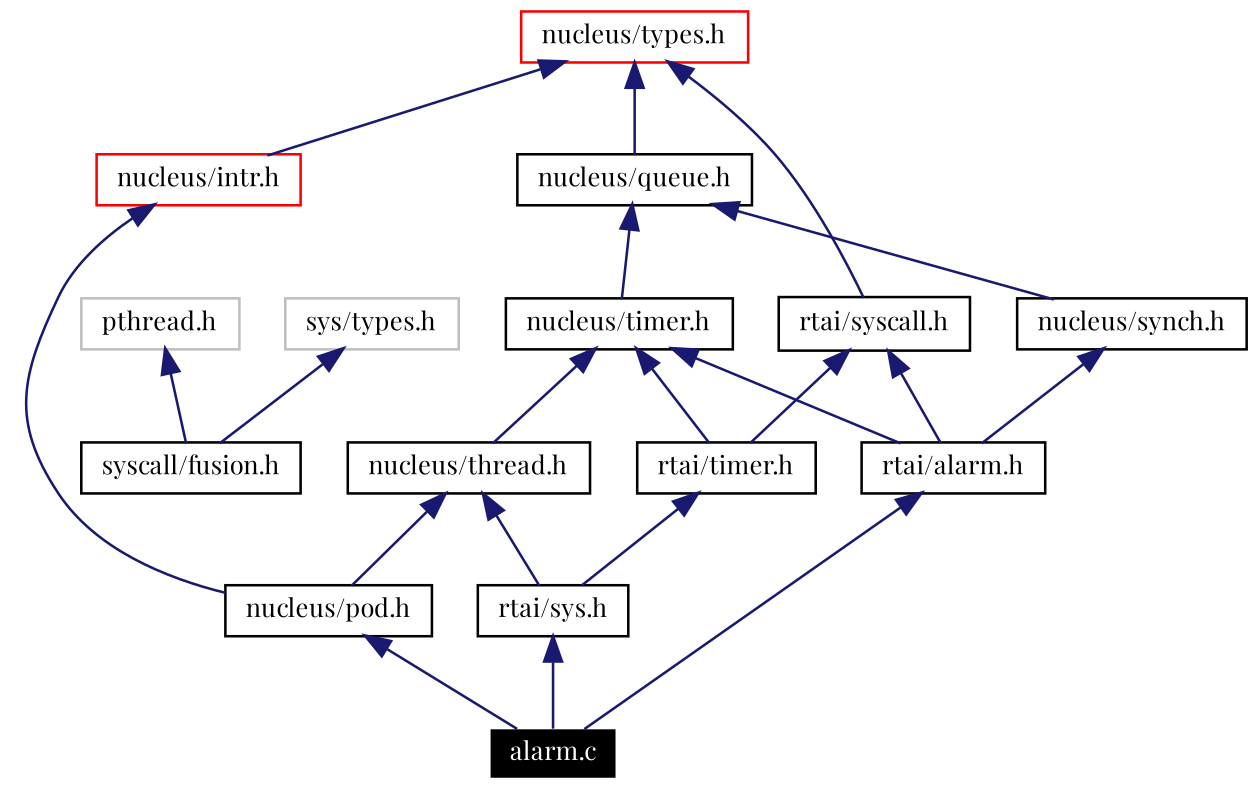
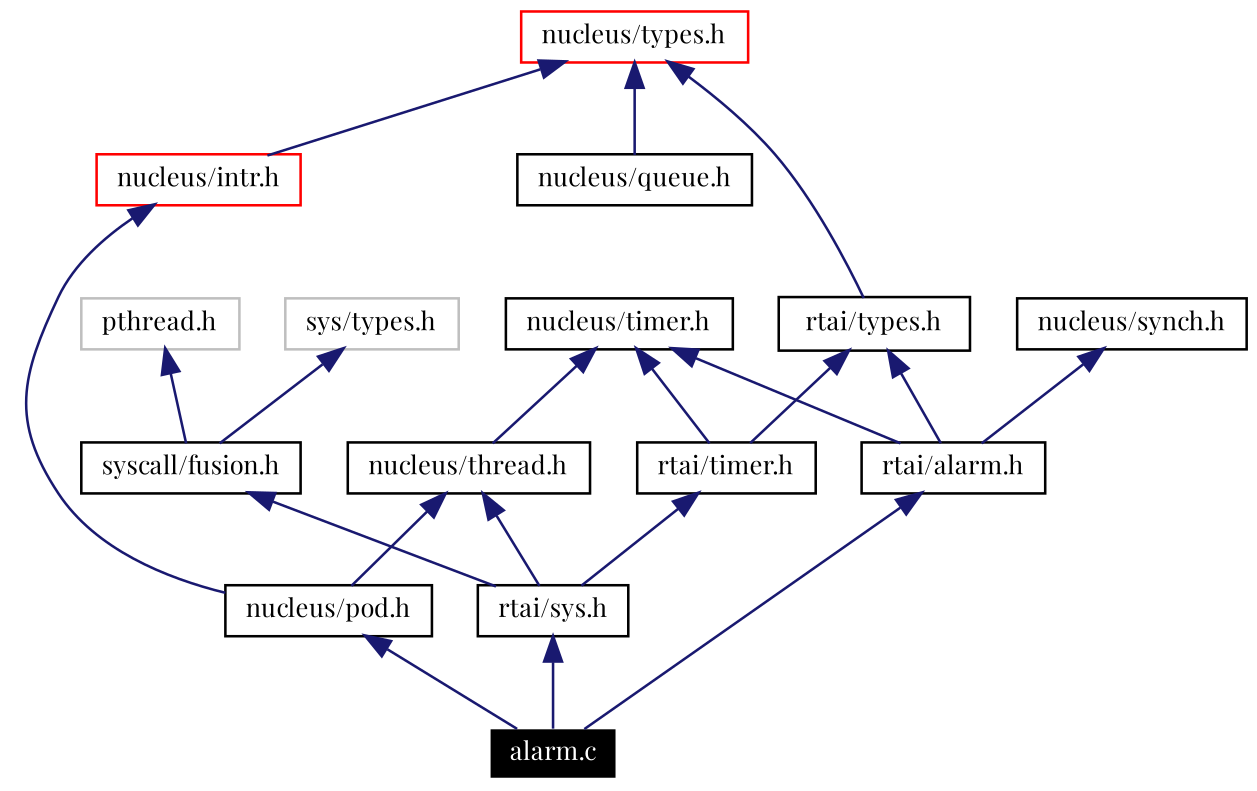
edge "nucleus/synch.h" -> "nucleus/queue.h": removed
edge "nucleus/timer.h" -> "nucleus/queue.h": removed
node "rtai/syscall.h": label "rtai/syscall.h" -> "rtai/types.h"
edge "rtai/sys.h" -> "syscall/fusion.h": added
